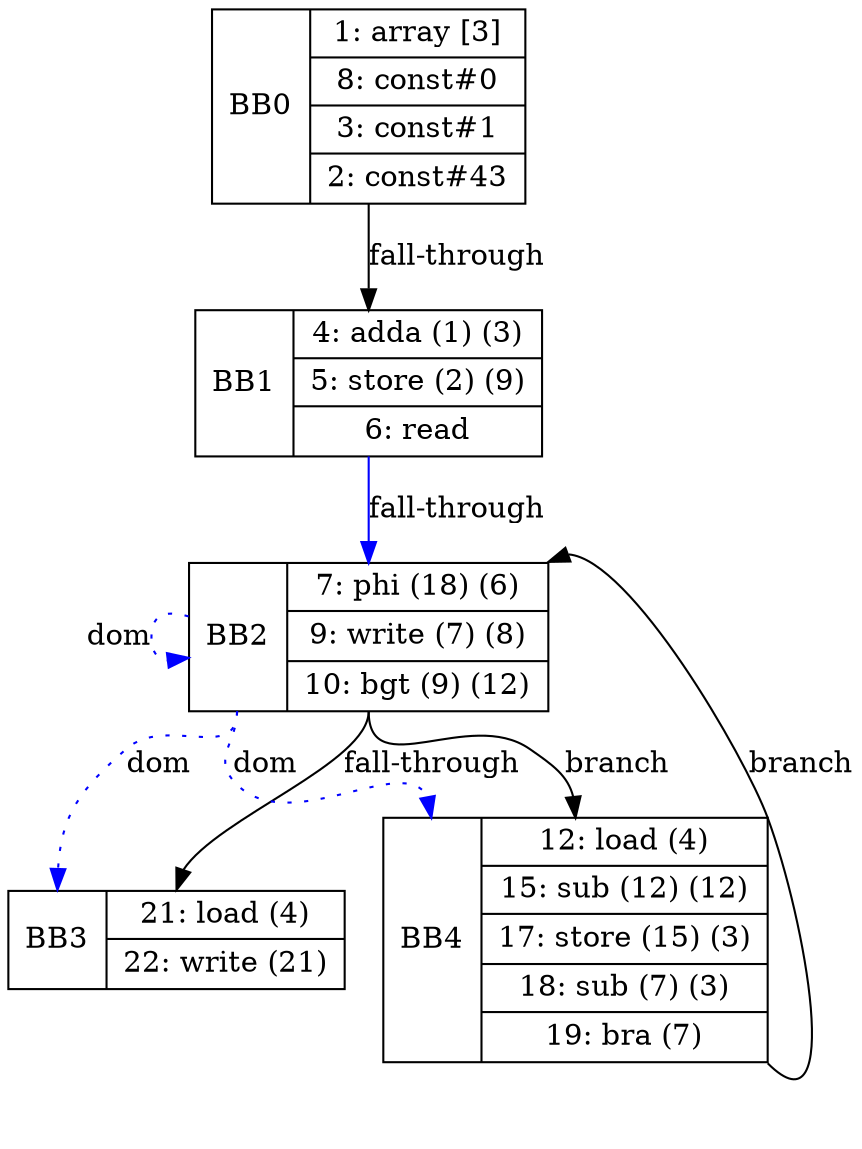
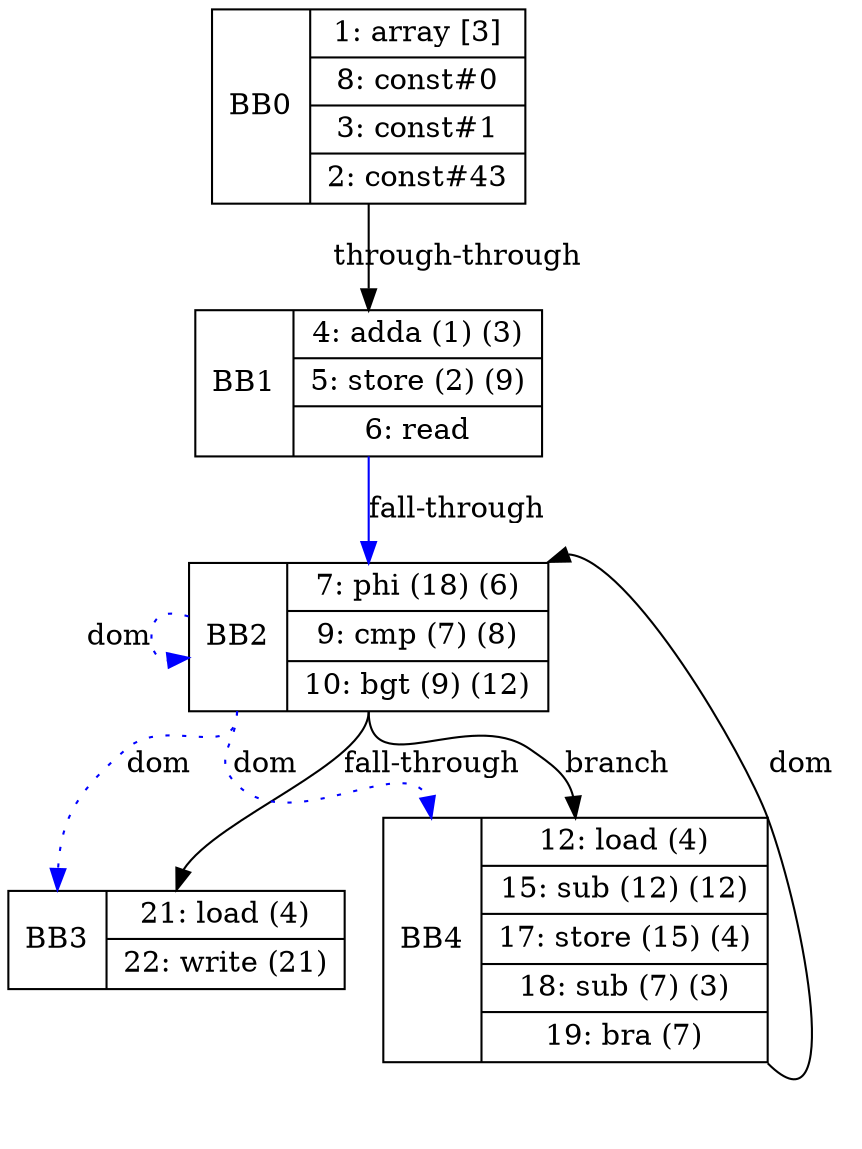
edge "BB0" -> "BB1": label "fall-through" -> "through-through"
node "BB2": text "9: write (7) (8)" -> "9: cmp (7) (8)"
edge "BB4" -> "BB2": label "branch" -> "dom"
node "BB4": text "17: store (15) (3)" -> "17: store (15) (4)"
